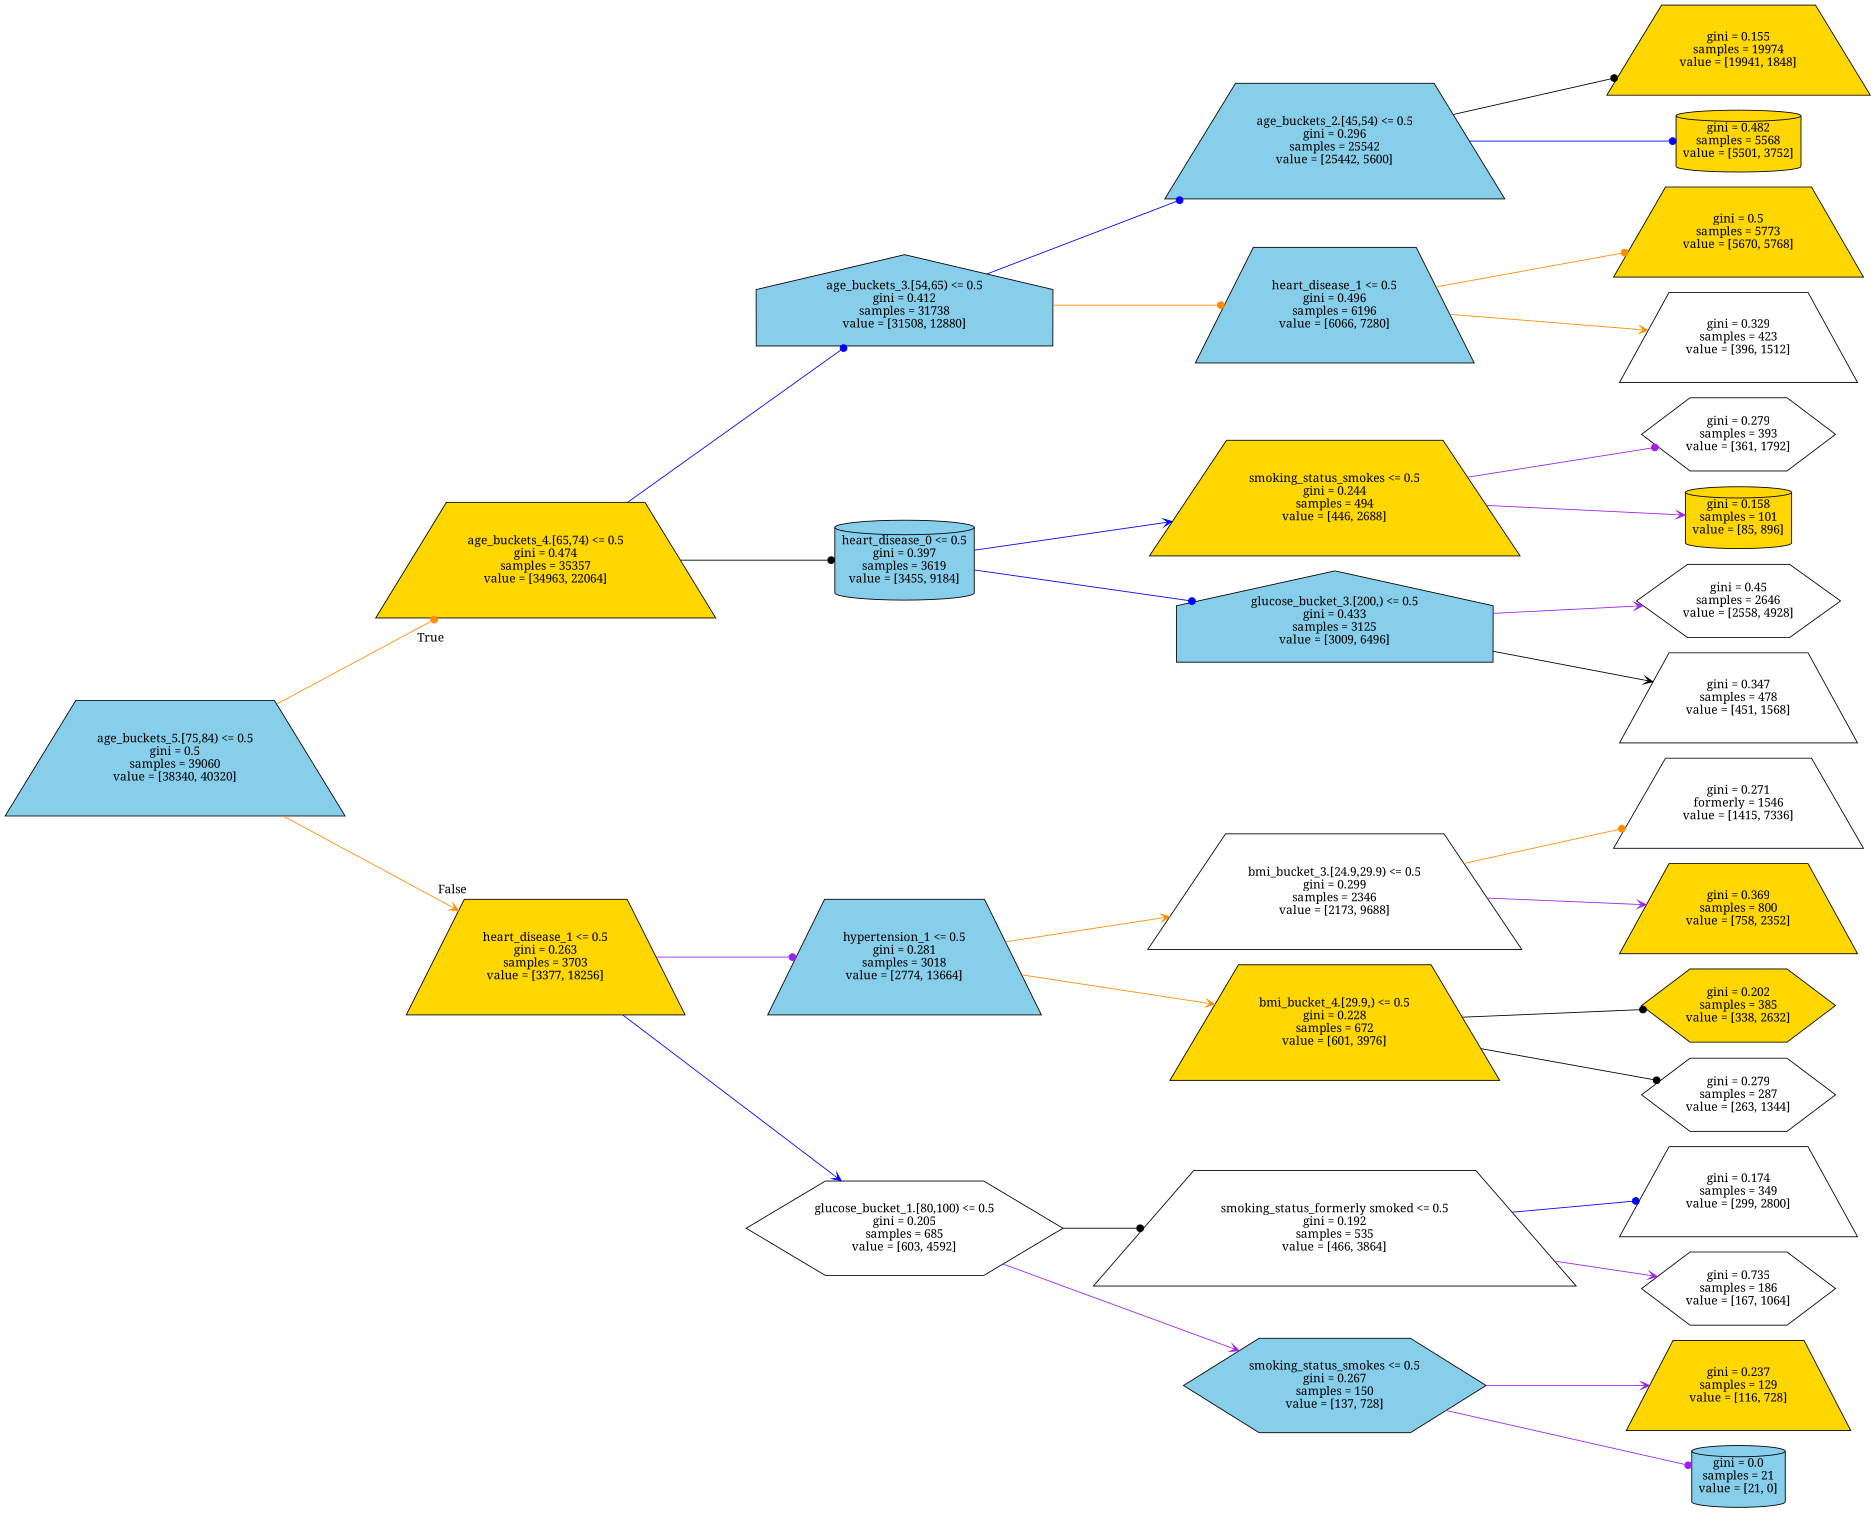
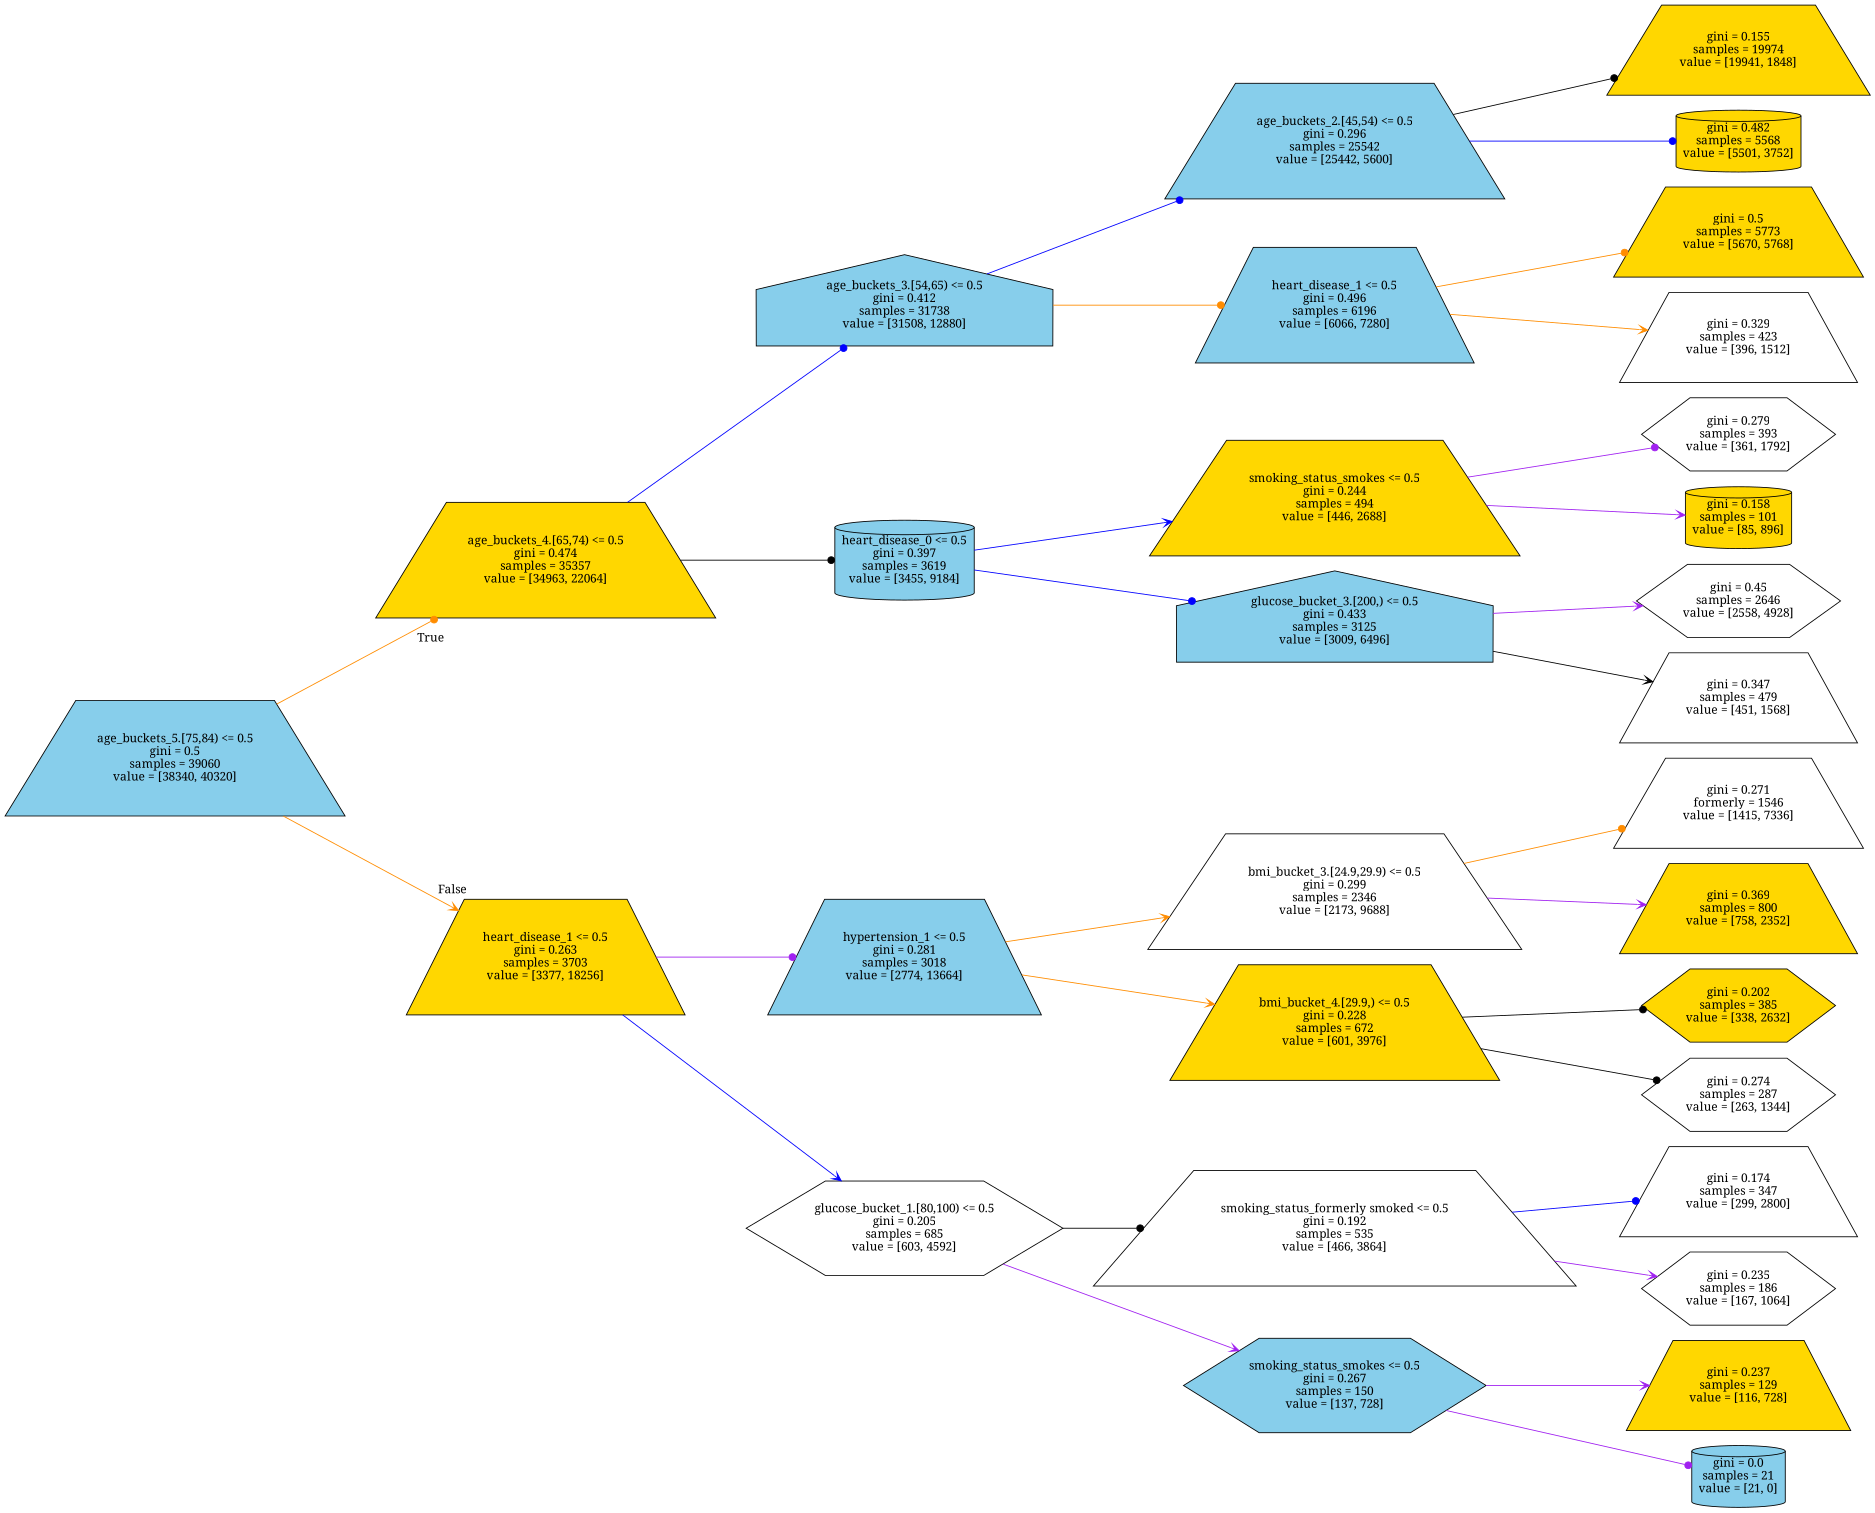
node "gini = 0.347 samples = 478 value = [451, 1568]": label "gini = 0.347 samples = 478 value = [451, 1568]" -> "gini = 0.347 samples = 479 value = [451, 1568]"
node "gini = 0.279 samples = 287 value = [263, 1344]": label "gini = 0.279 samples = 287 value = [263, 1344]" -> "gini = 0.274 samples = 287 value = [263, 1344]"
node "gini = 0.174 samples = 349 value = [299, 2800]": label "gini = 0.174 samples = 349 value = [299, 2800]" -> "gini = 0.174 samples = 347 value = [299, 2800]"
node "gini = 0.735 samples = 186 value = [167, 1064]": label "gini = 0.735 samples = 186 value = [167, 1064]" -> "gini = 0.235 samples = 186 value = [167, 1064]"
